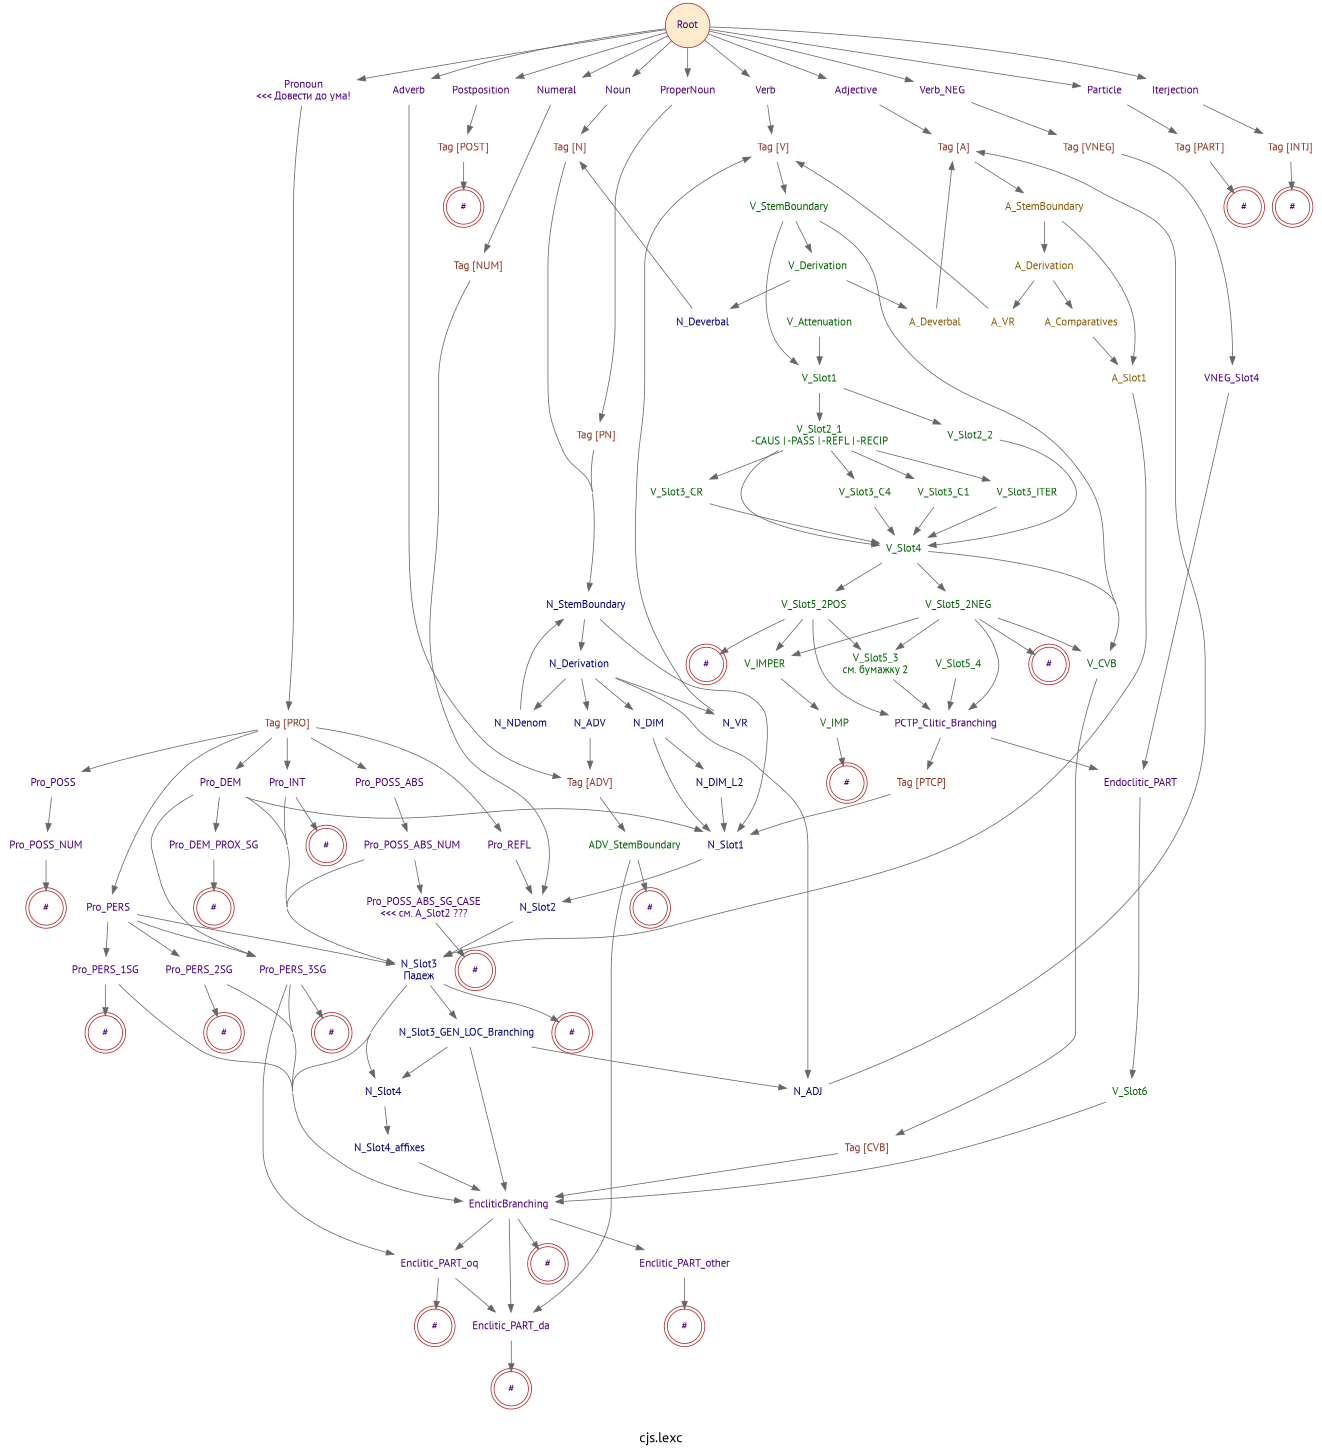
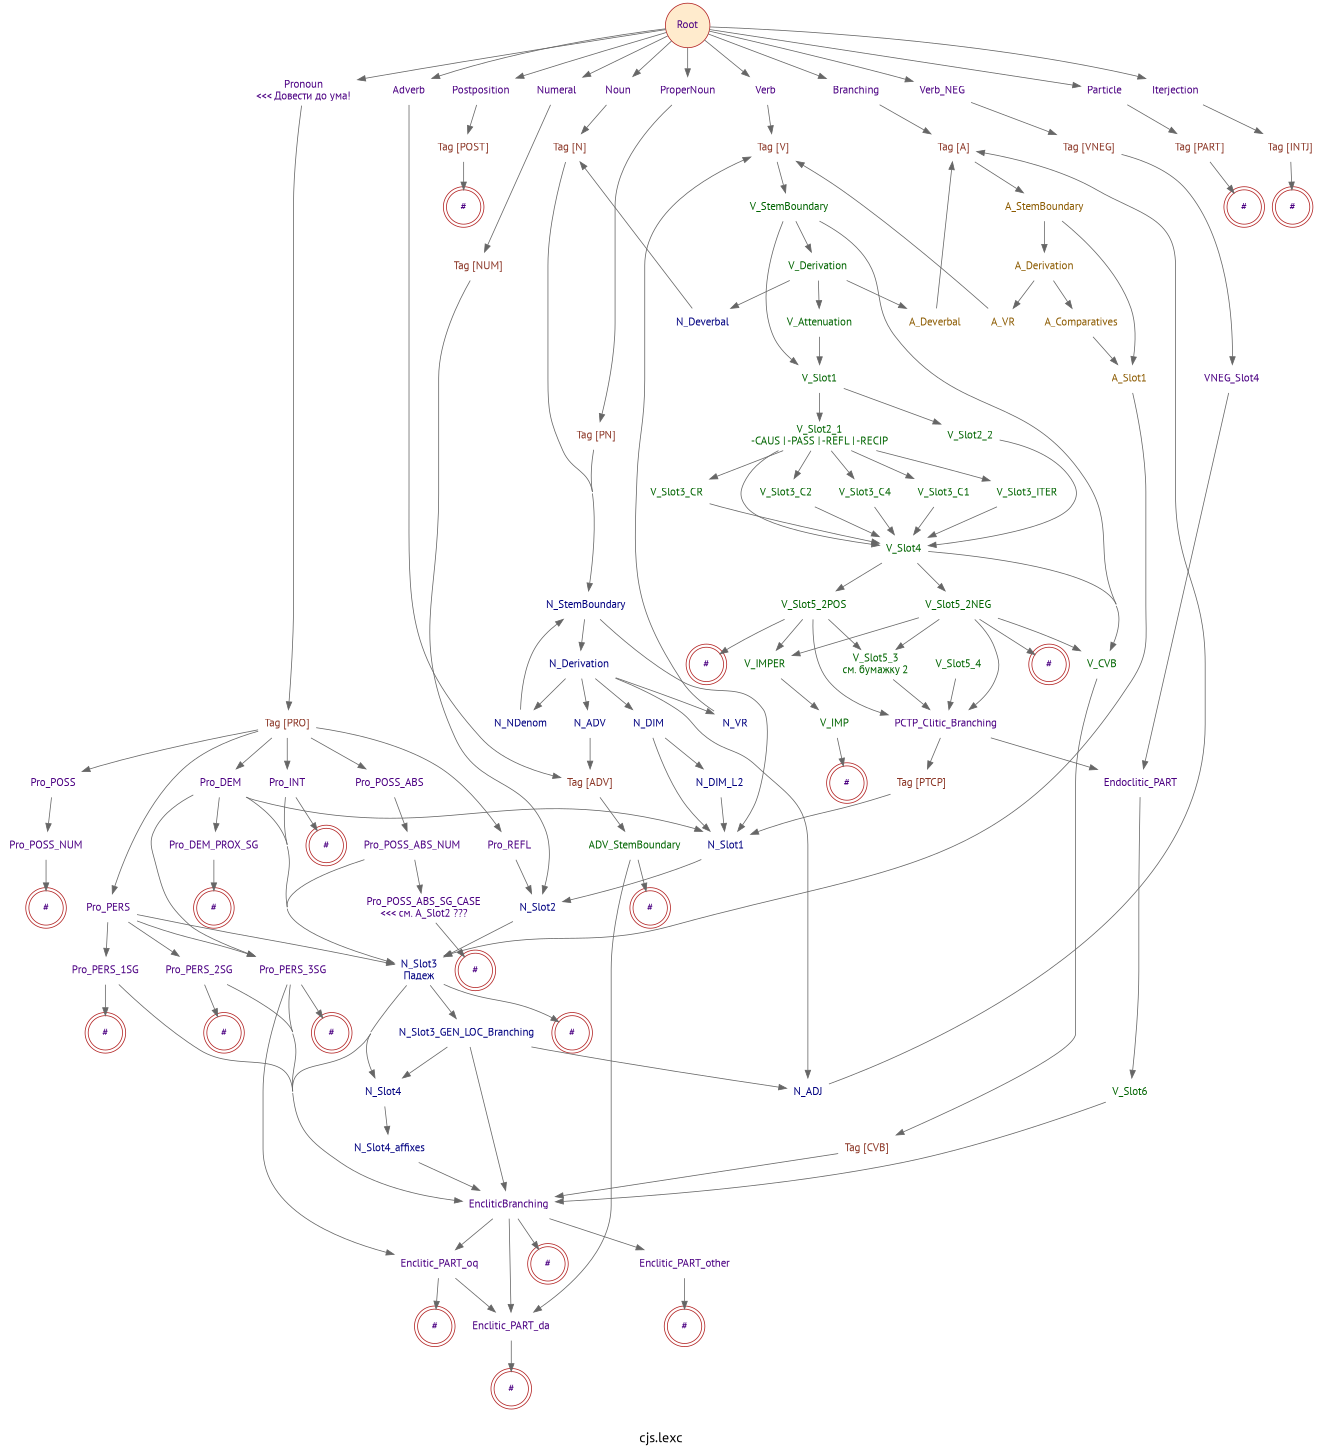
node "Adjective": label "Adjective" -> "Branching"
edge "V_Derivation" -> "V_Attenuation": added
node "V_Slot3_C2": added
